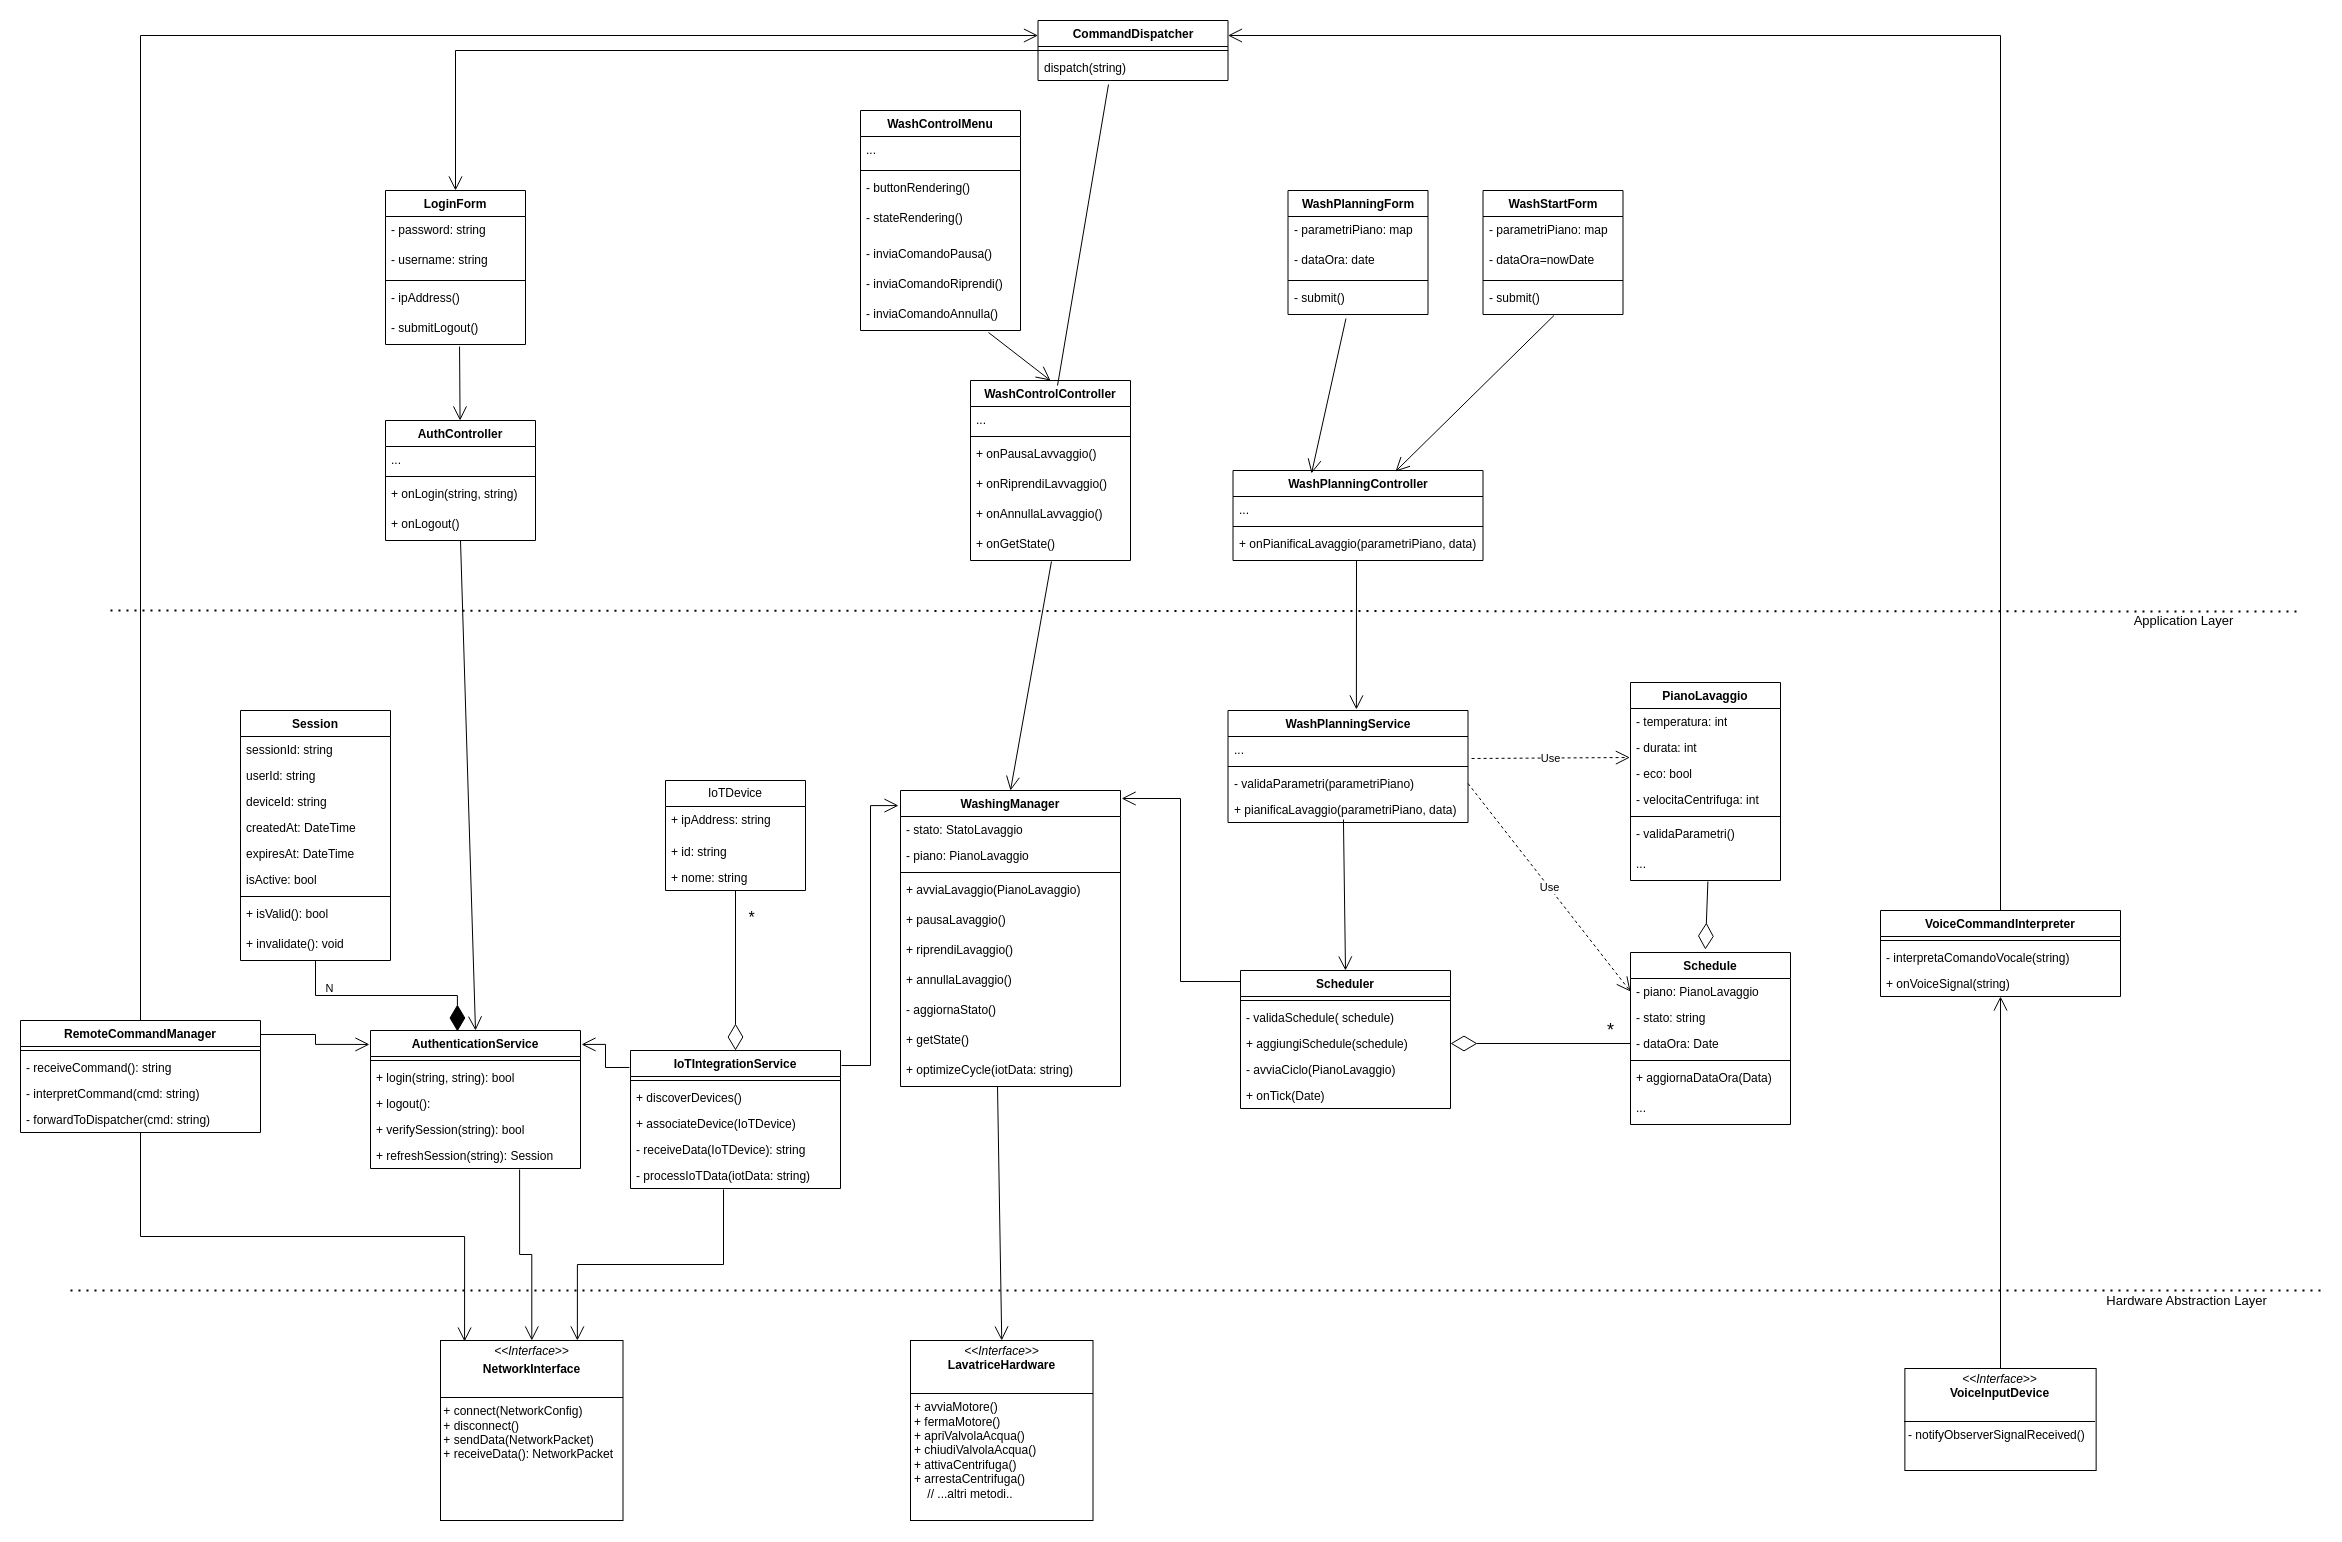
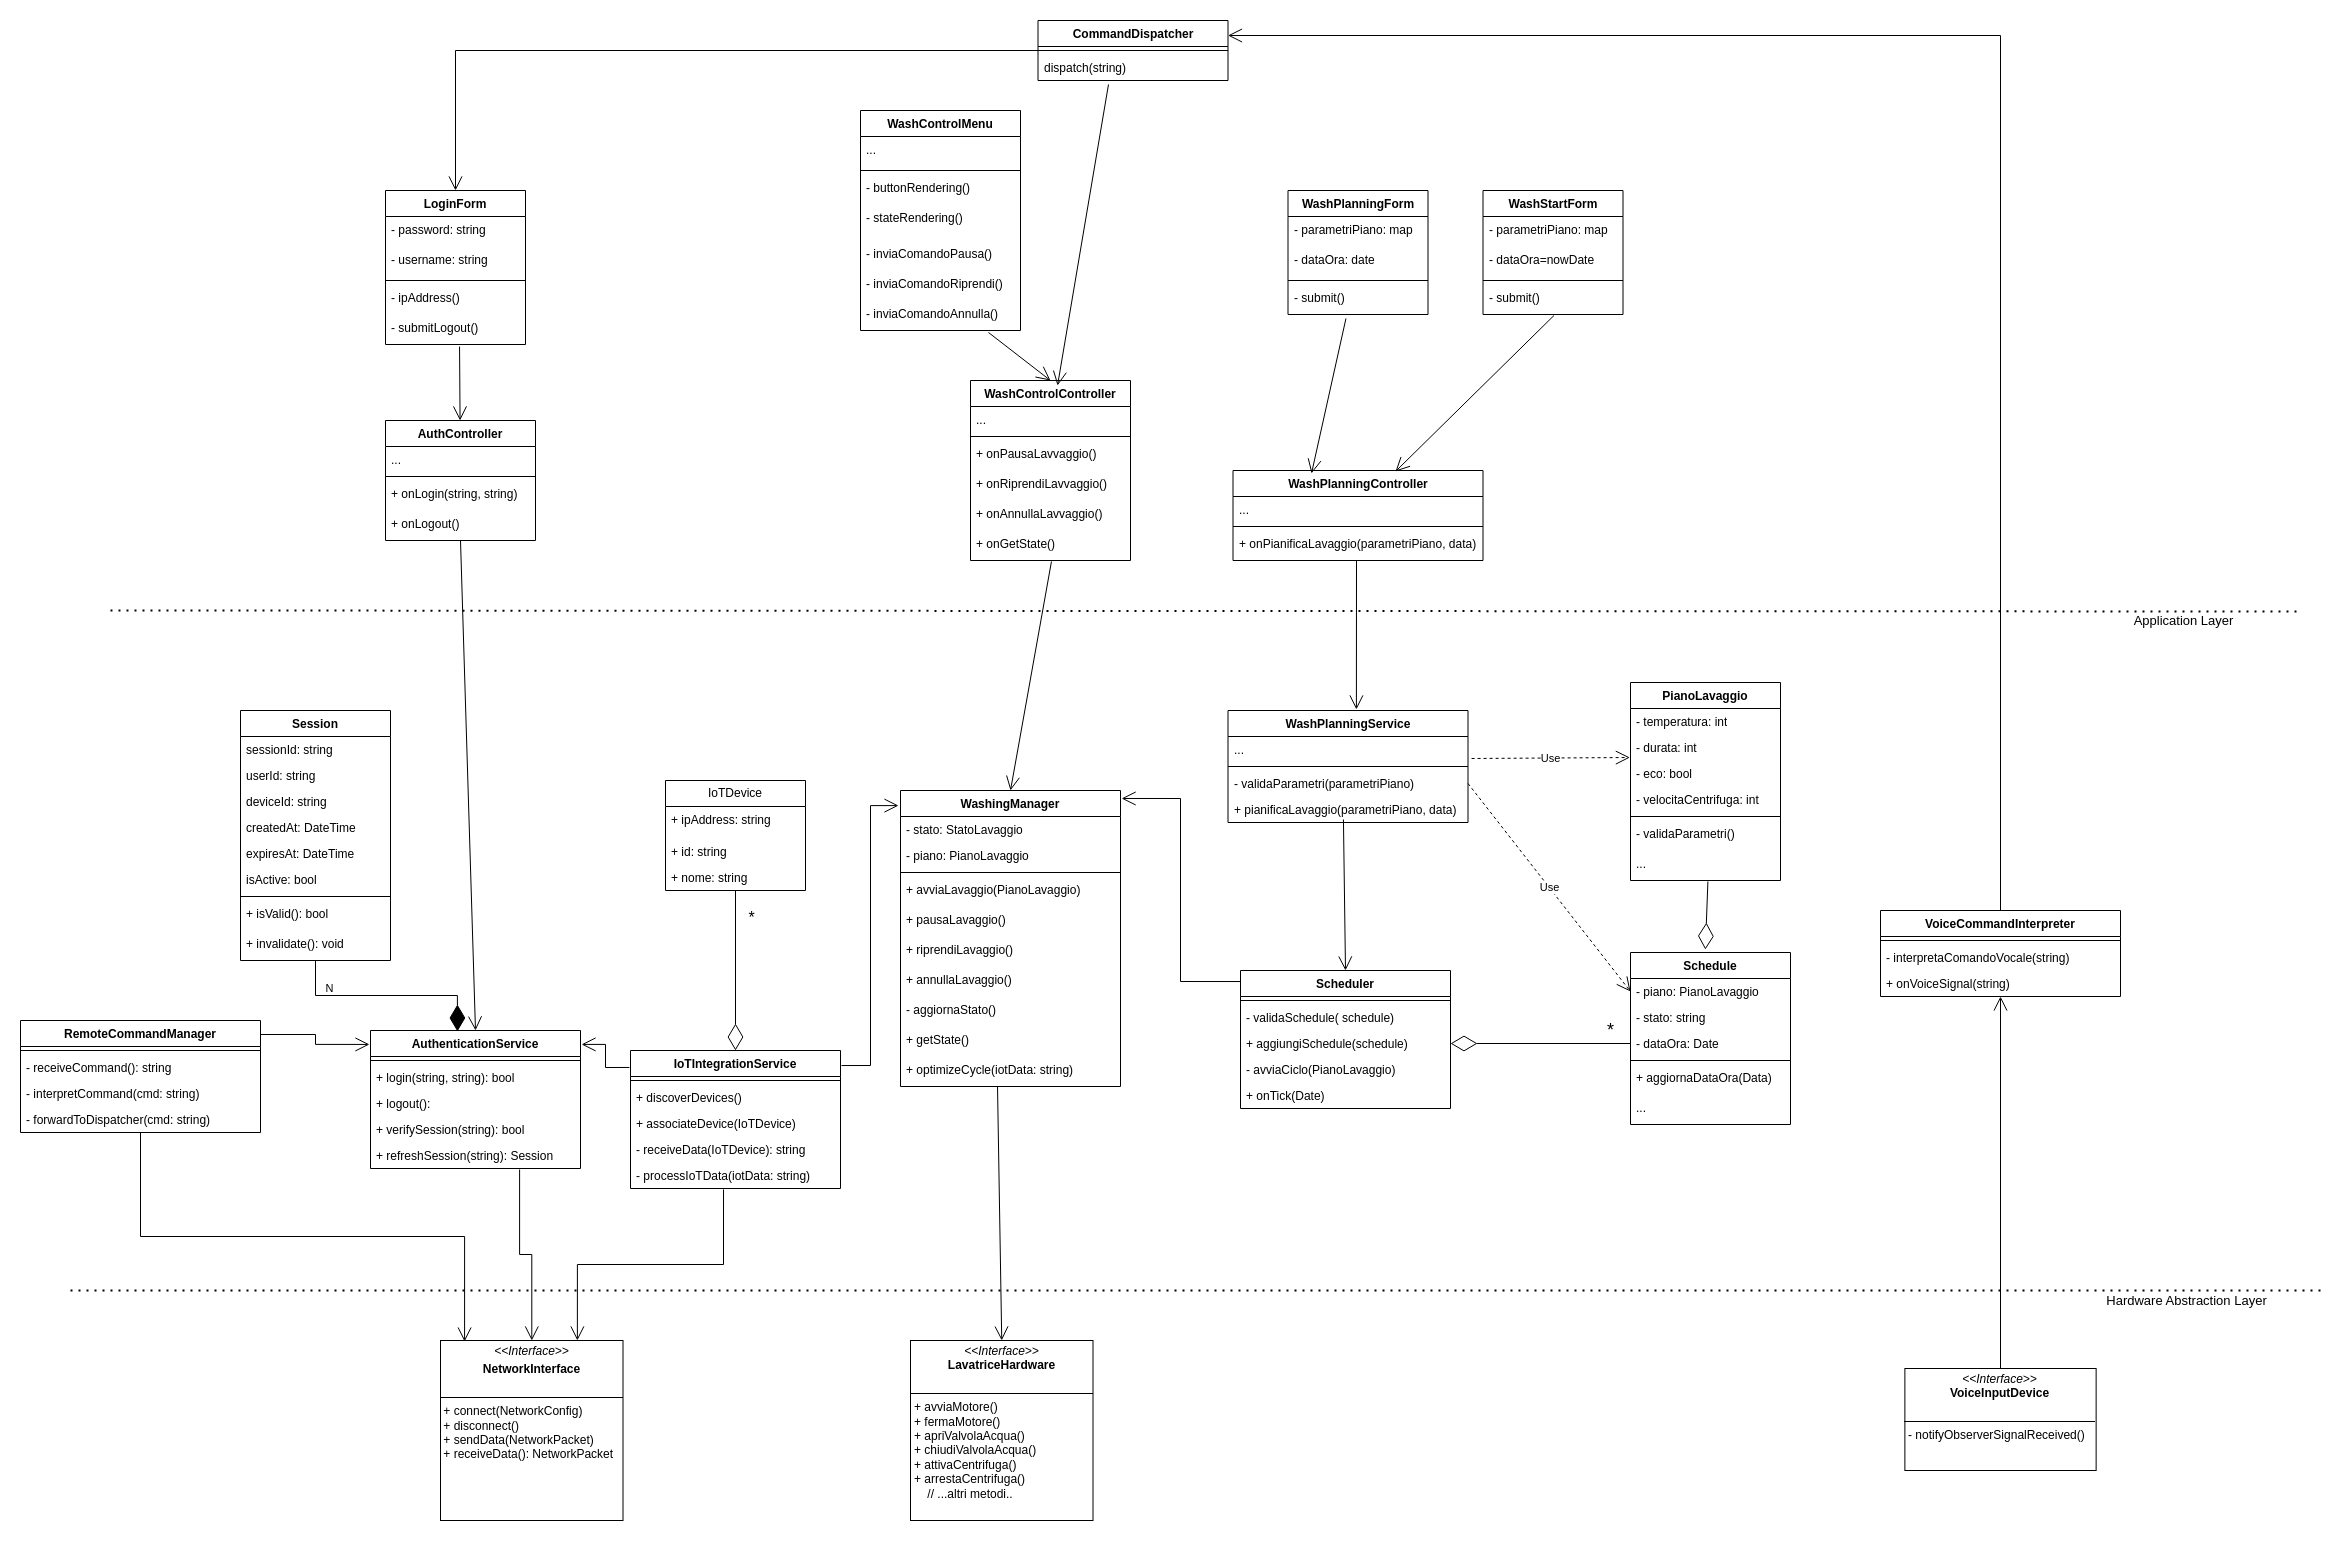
edge "RemoteCommandManager" -> "CommandDispatcher": removed
edge "dispatch(string)" -- "WashControlController": arrowhead none -> open
